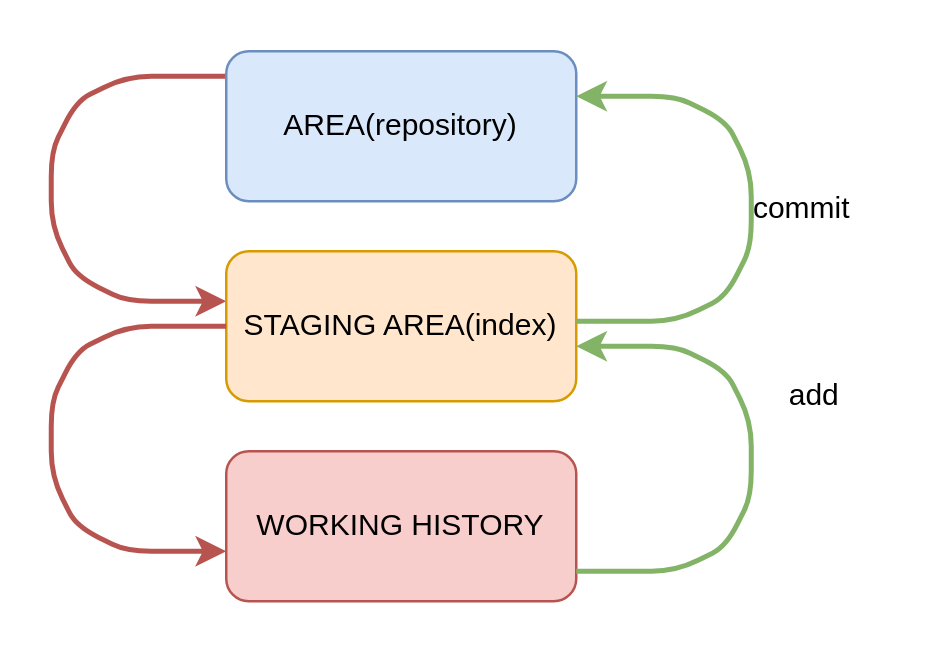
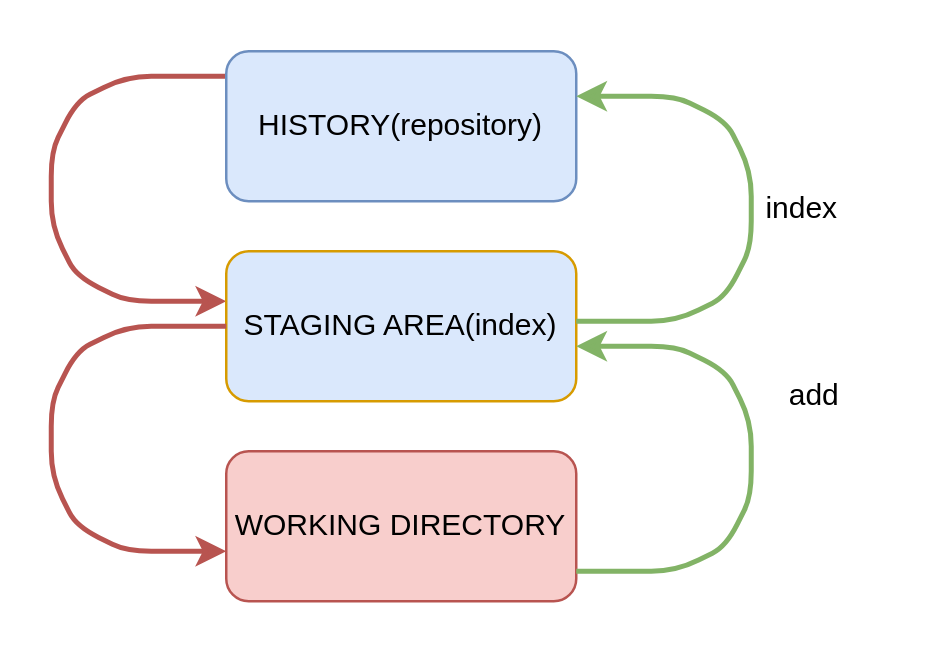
node "AREA(repository)": label "AREA(repository)" -> "HISTORY(repository)"
node "commit": label "commit" -> "index"
node "STAGING AREA(index)": fillcolor #ffe6cc -> #dae8fc
node "WORKING HISTORY": label "WORKING HISTORY" -> "WORKING DIRECTORY"
